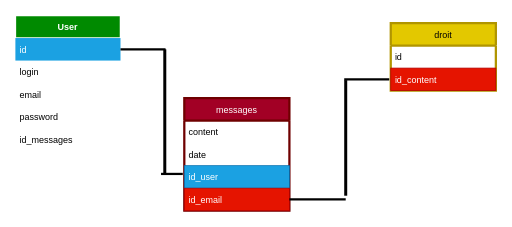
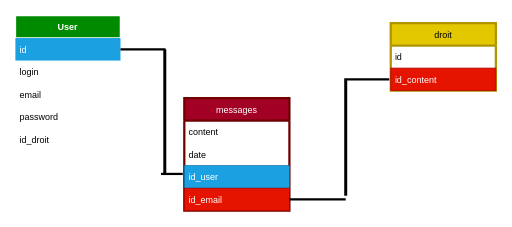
node "id_messages": label "id_messages" -> "id_droit"
